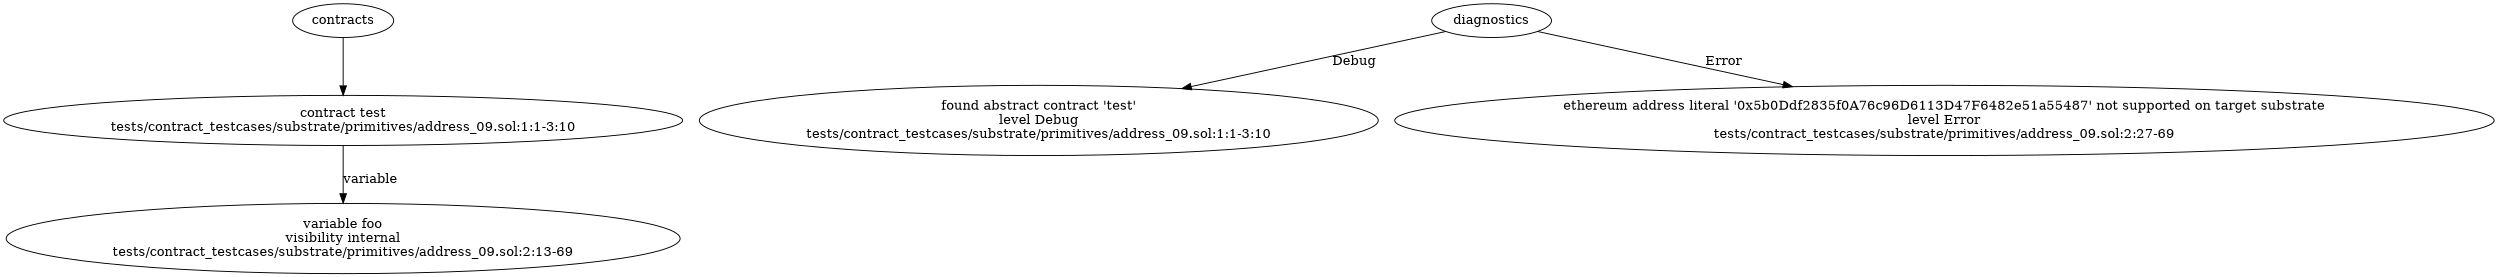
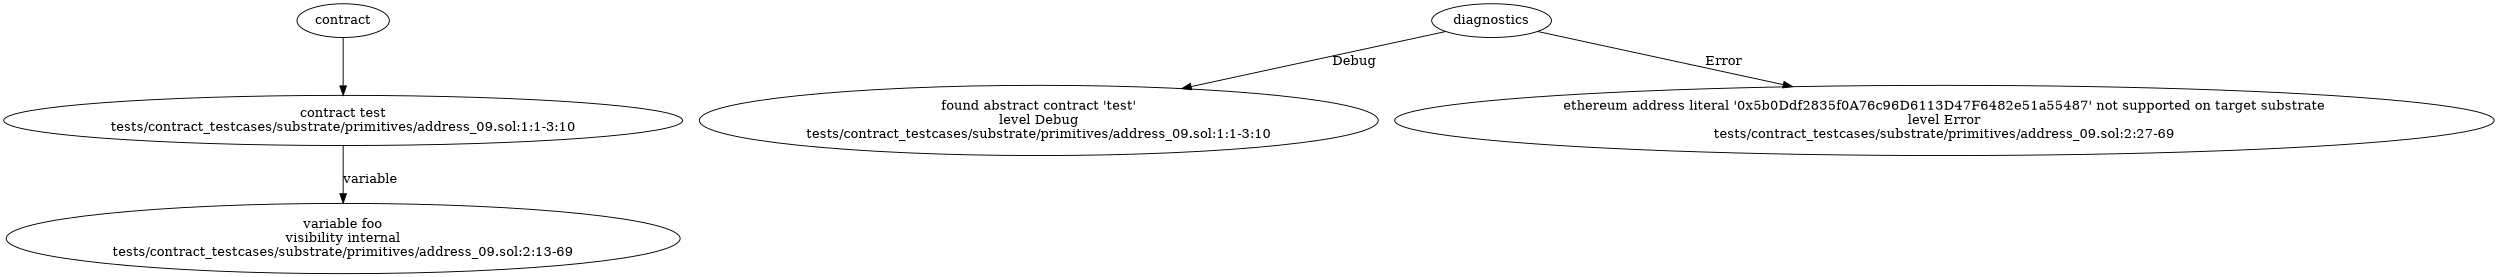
node "contracts": label "contracts" -> "contract"
